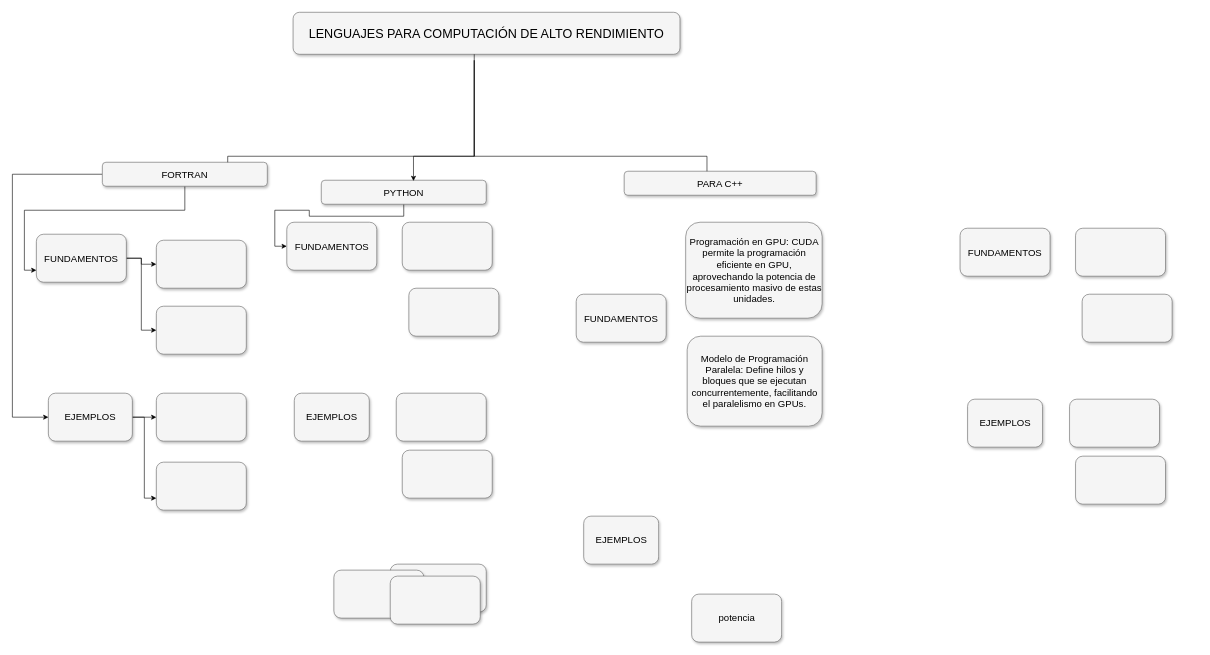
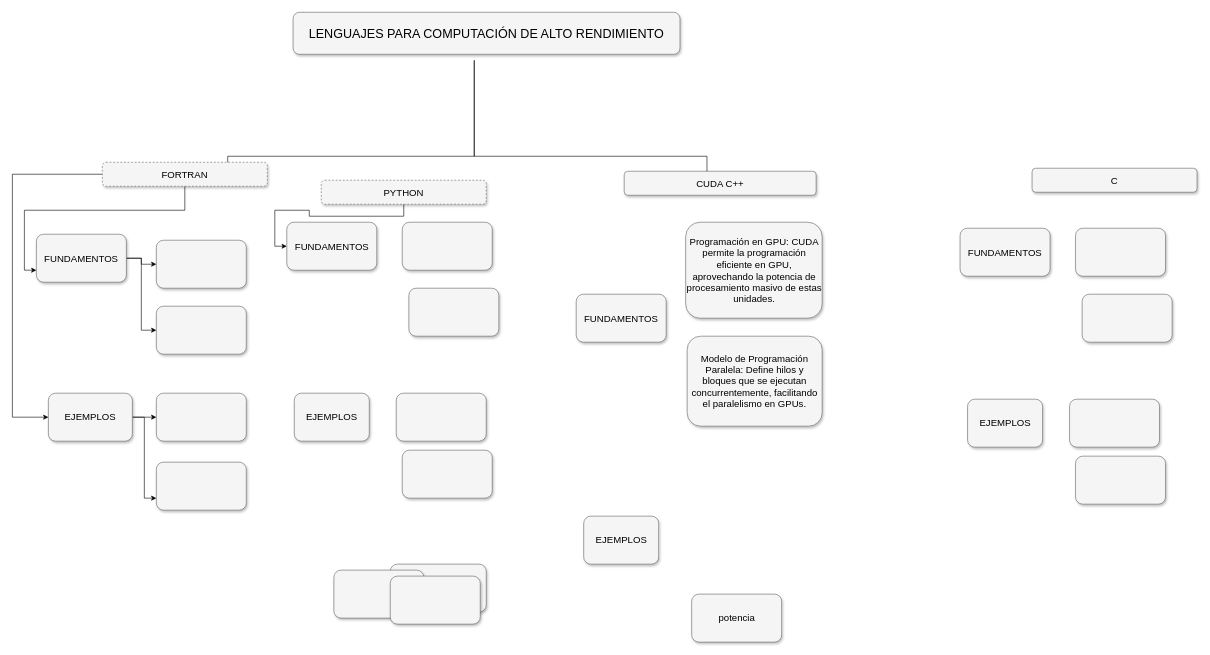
edge "LENGUAJES PARA COMPUTACIÓN DE ALTO RENDIMIENTO" -> "PYTHON": removed
node "FORTRAN": style solid -> dashed
node "C": added
node "PARA C++": label "PARA C++" -> "CUDA C++"
node "PYTHON": style solid -> dashed
